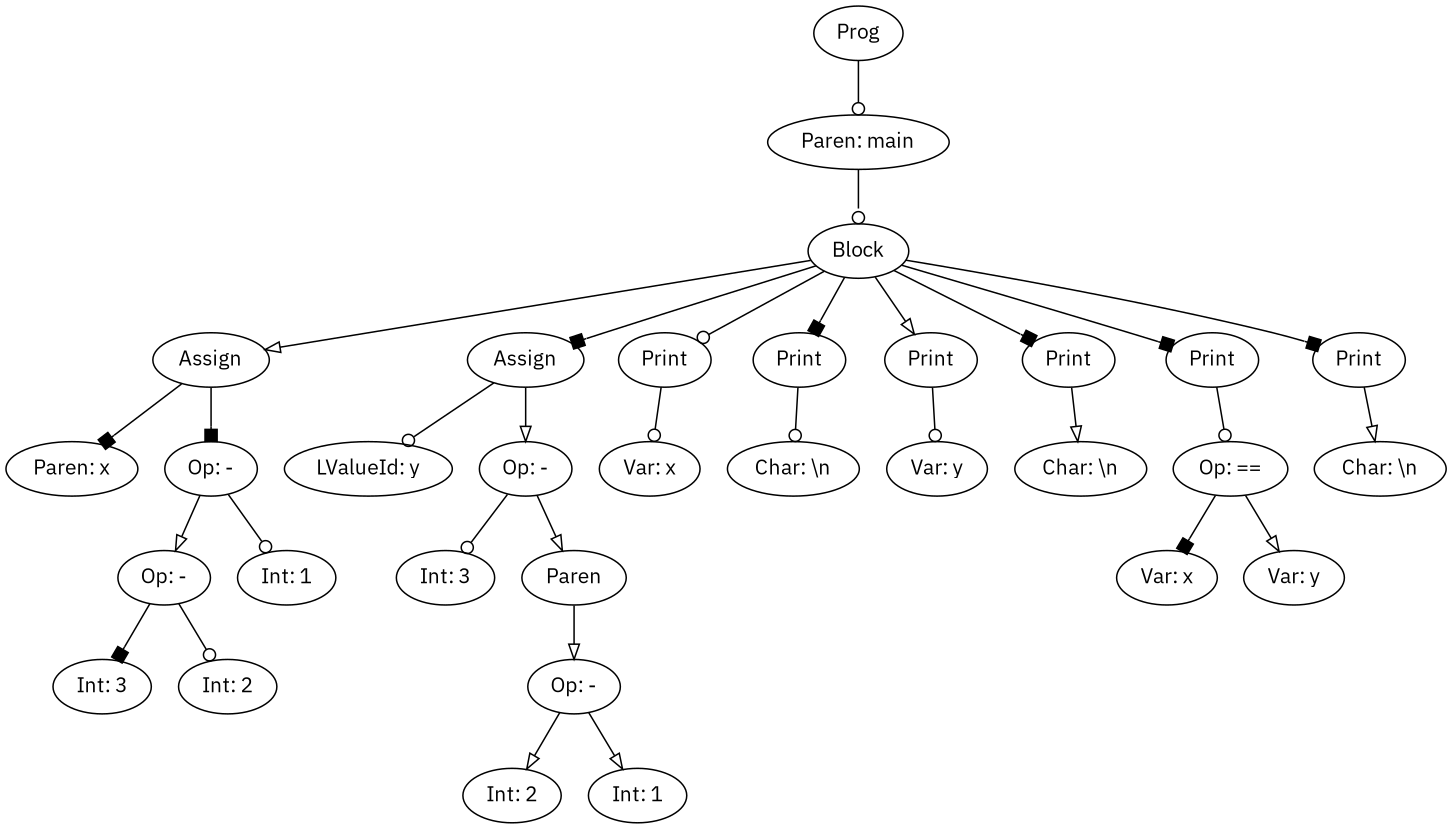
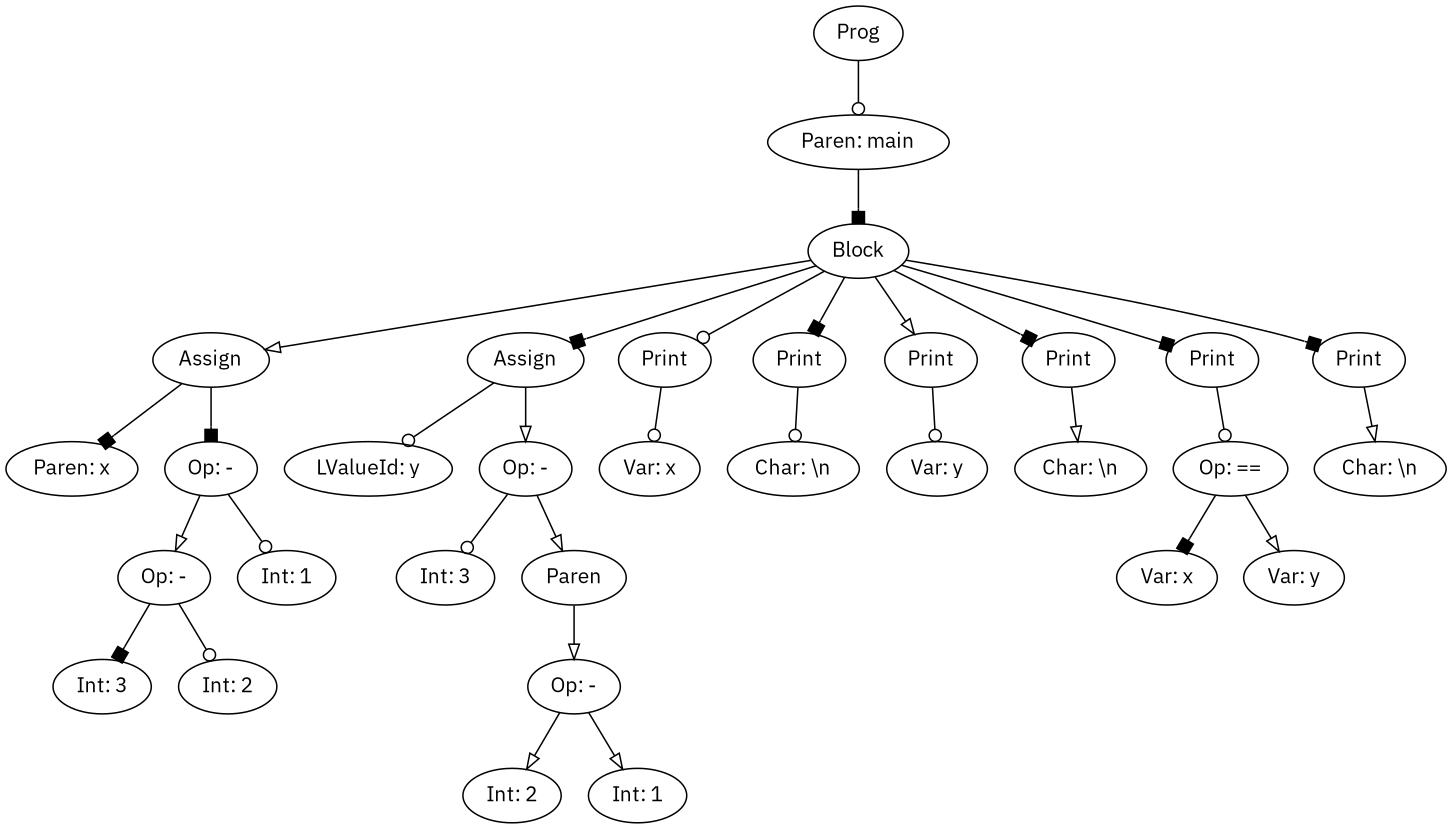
edge "Paren: main" -> "Block": arrowhead odot -> box
